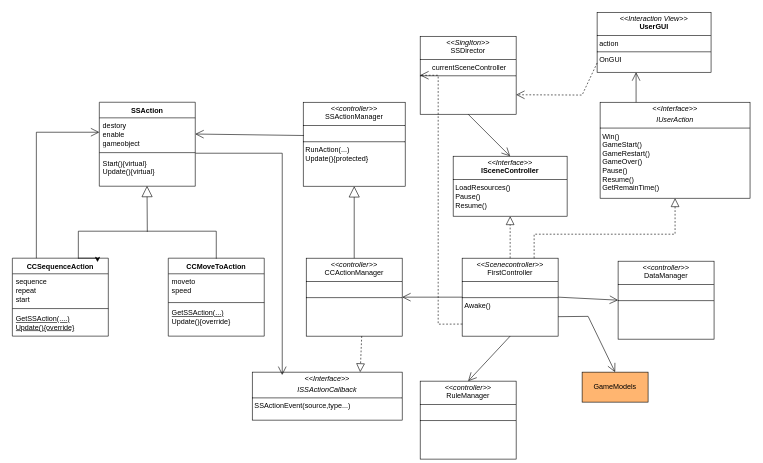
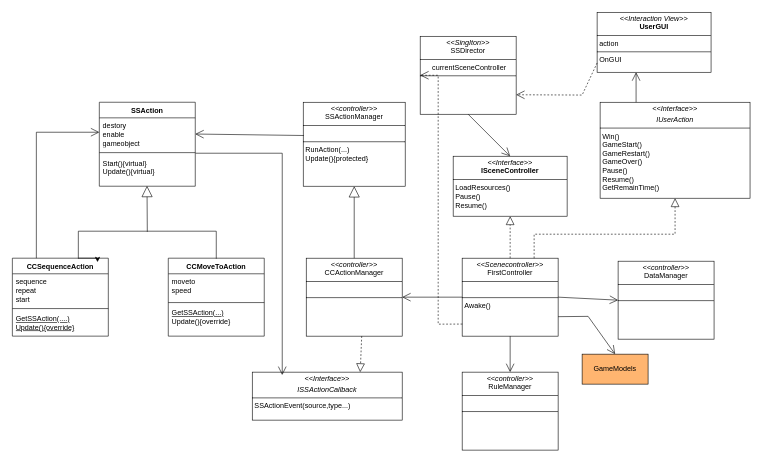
node "GameModels": moved (615, 387) -> (615, 369)
node "<<controller>> RuleManager": moved (468, 420) -> (510, 411)
